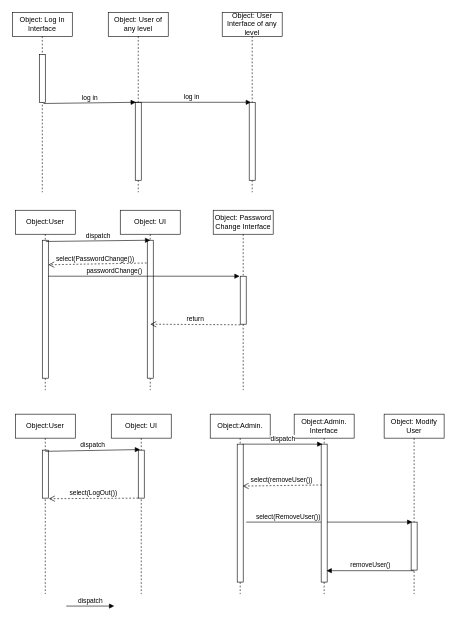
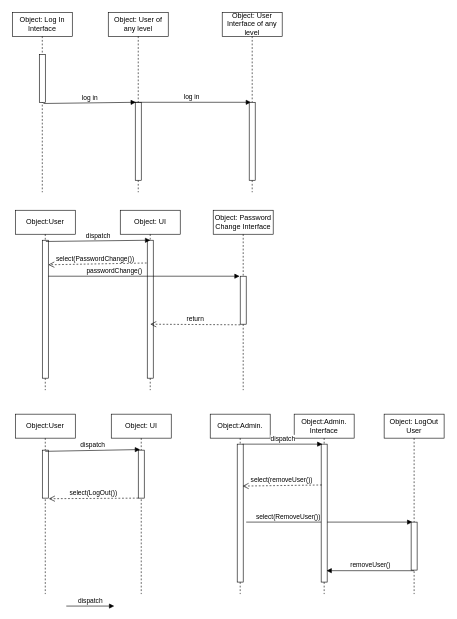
node "Object: Modify User": label "Object: Modify User" -> "Object: LogOut User"
